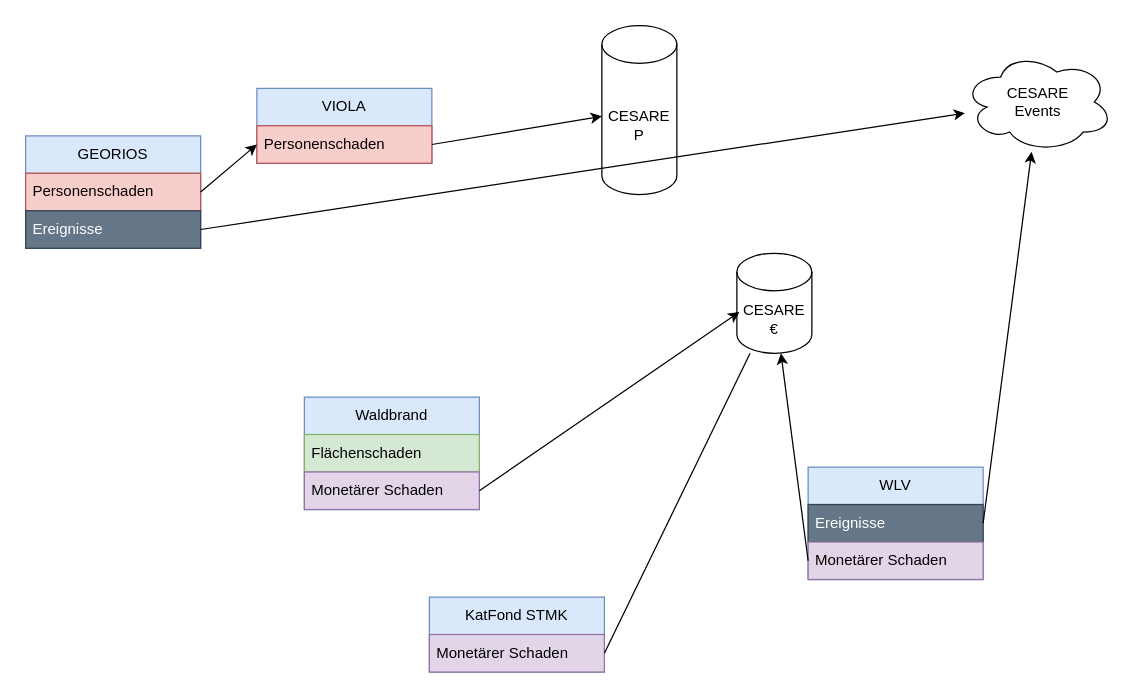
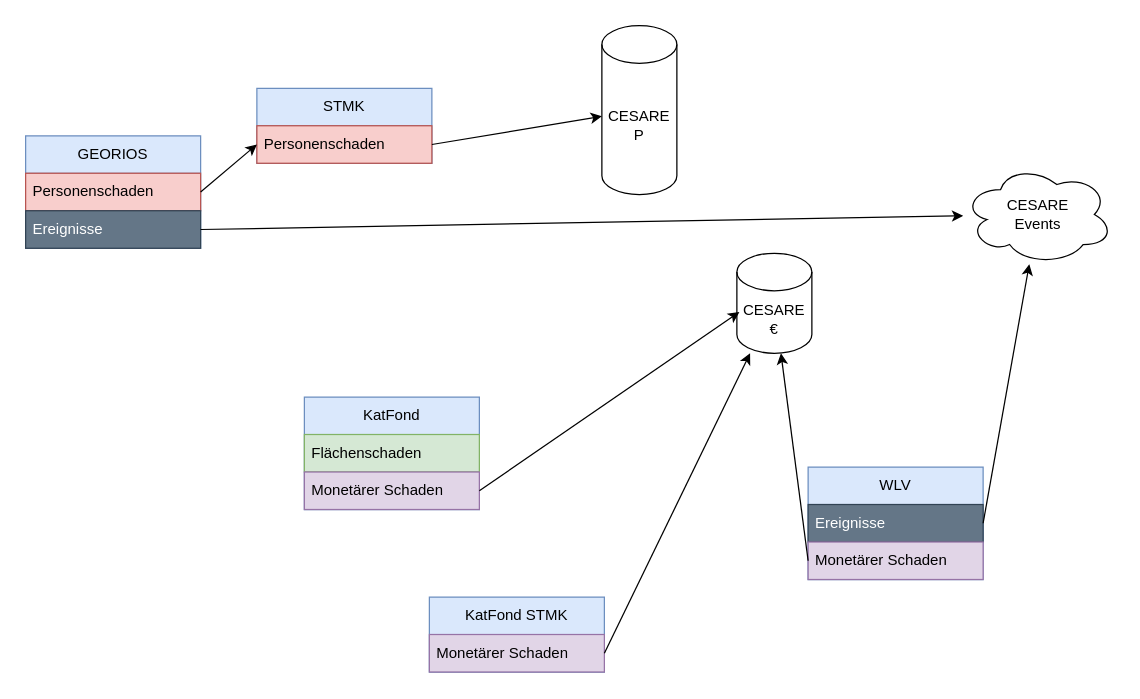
node "CESARE Events": moved (1038, 102) -> (1038, 214)
node "VIOLA": label "VIOLA" -> "STMK"
edge "CESARE €" -- "KatFond STMK": arrowhead none -> classic
node "Waldbrand": label "Waldbrand" -> "KatFond"
